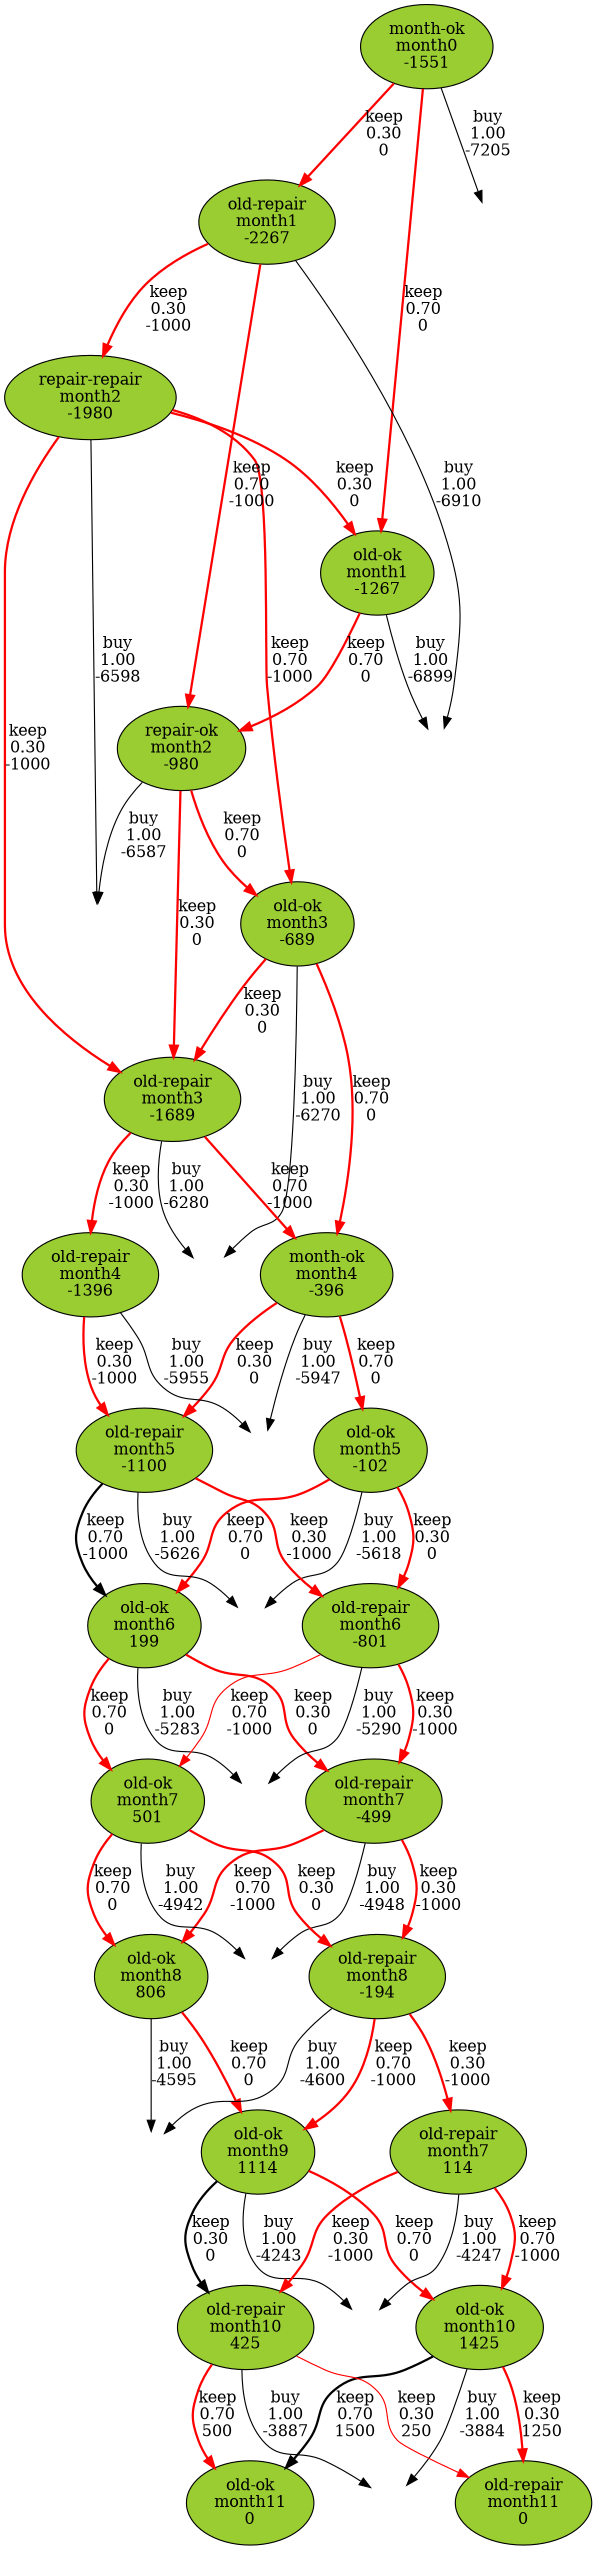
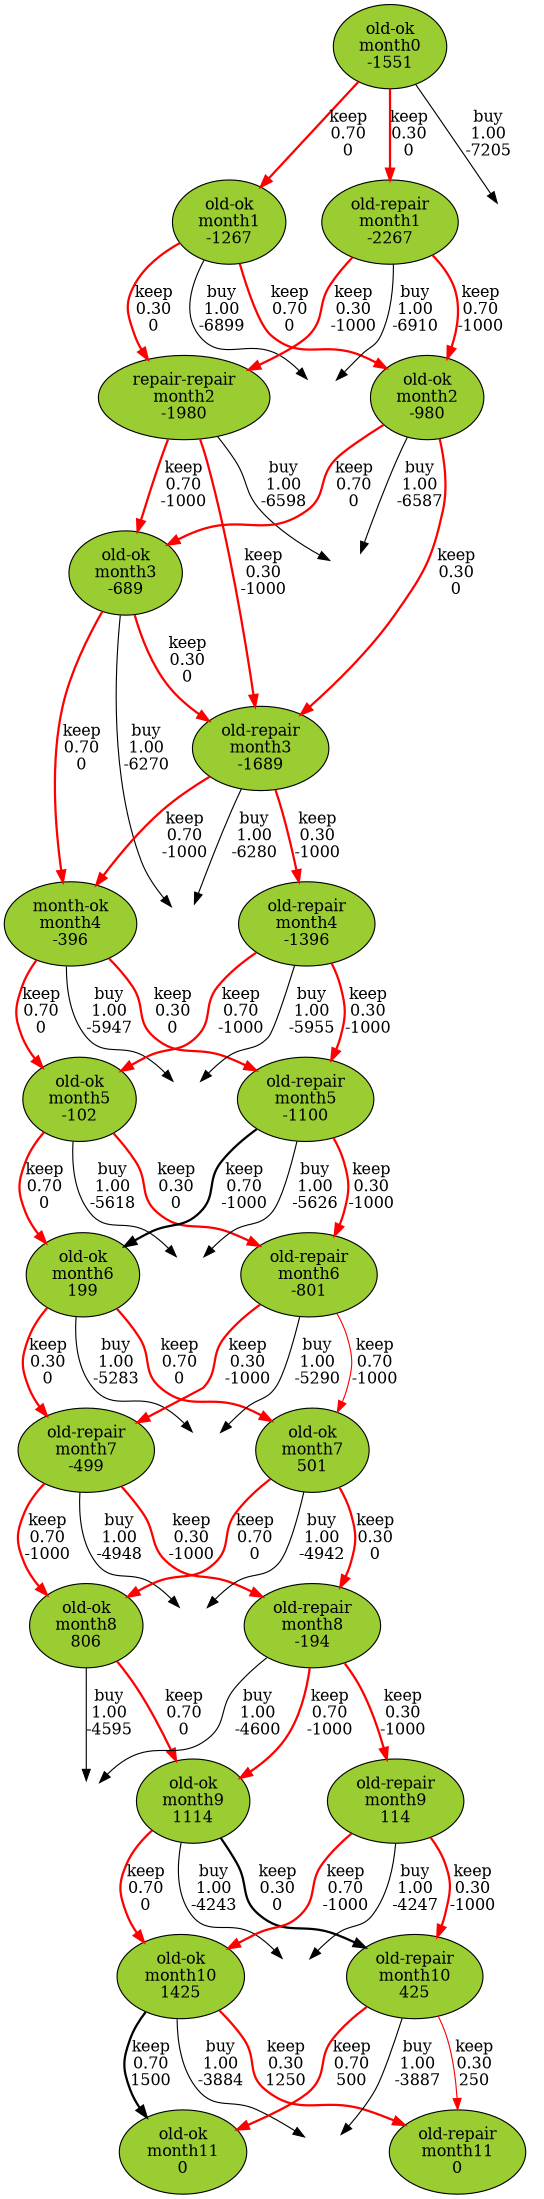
node "month-ok month0 -1551": label "month-ok month0 -1551" -> "old-ok month0 -1551"
edge "repair-repair month2 -1980" -> "old-ok month1 -1267": reversed
node "repair-ok month2 -980": label "repair-ok month2 -980" -> "old-ok month2 -980"
edge "old-repair month4 -1396" -> "old-ok month5 -102": added, label "keep 0.70 -1000"
node "old-repair month7 114": label "old-repair month7 114" -> "old-repair month9 114"
